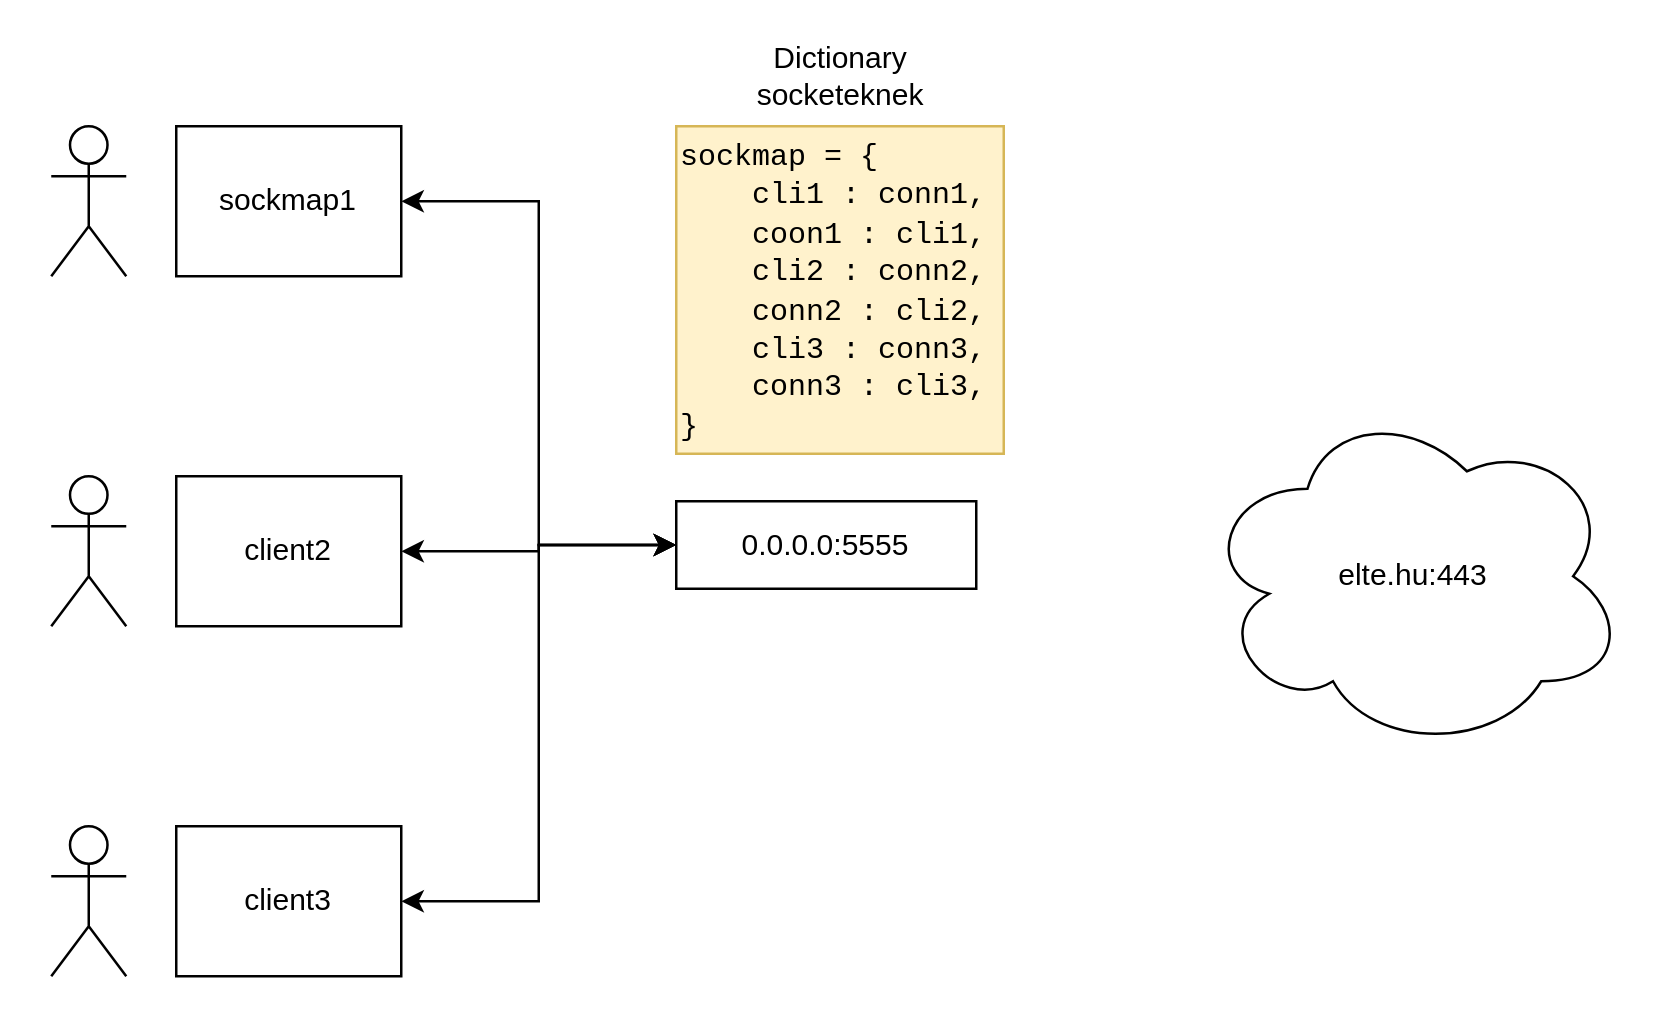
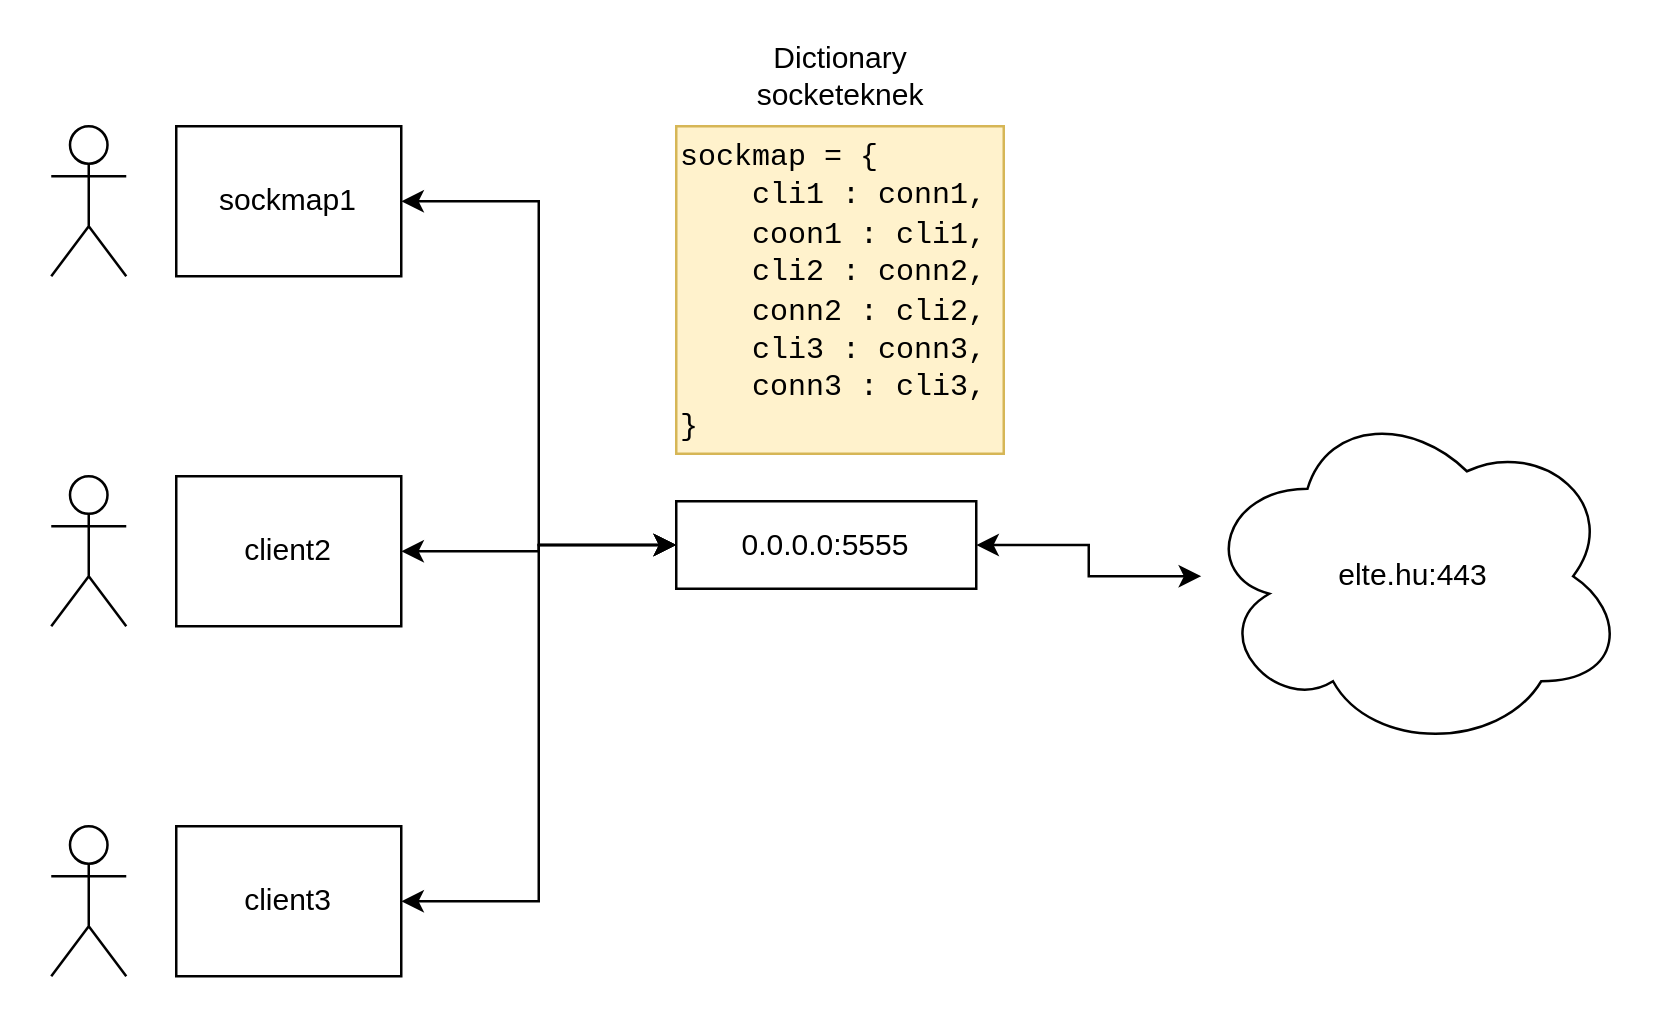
edge "0.0.0.0:5555" -- "elte.hu:443": added
